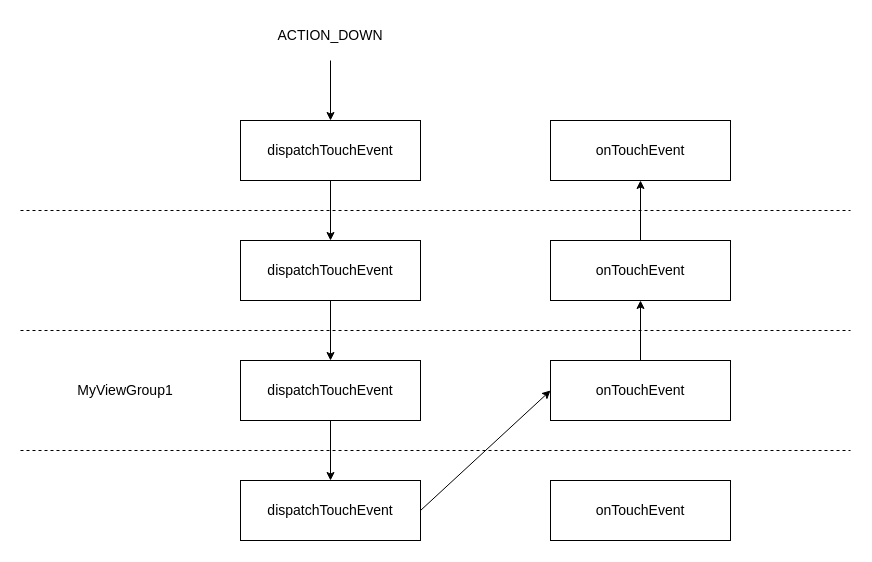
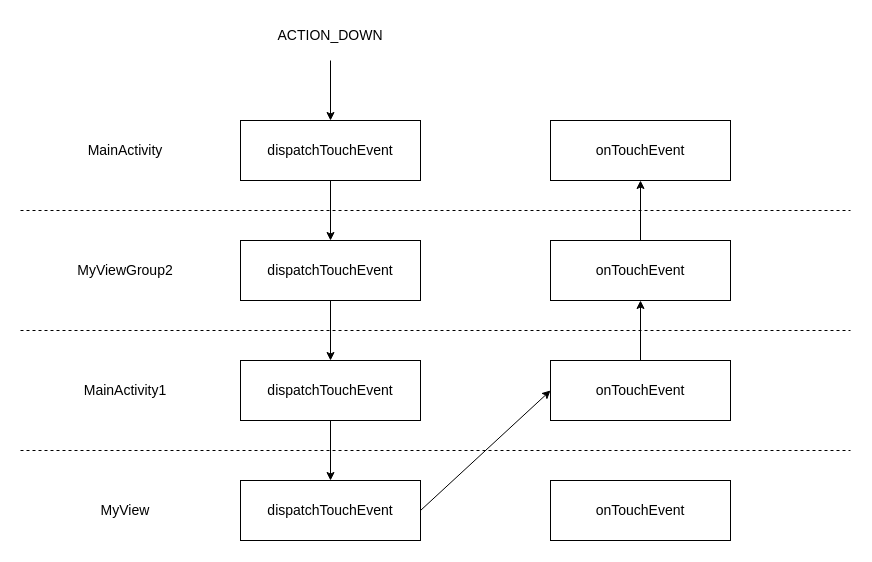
node "MainActivity": added
node "MyViewGroup2": added
node "MyViewGroup1": label "MyViewGroup1" -> "MainActivity1"
node "MyView": added
